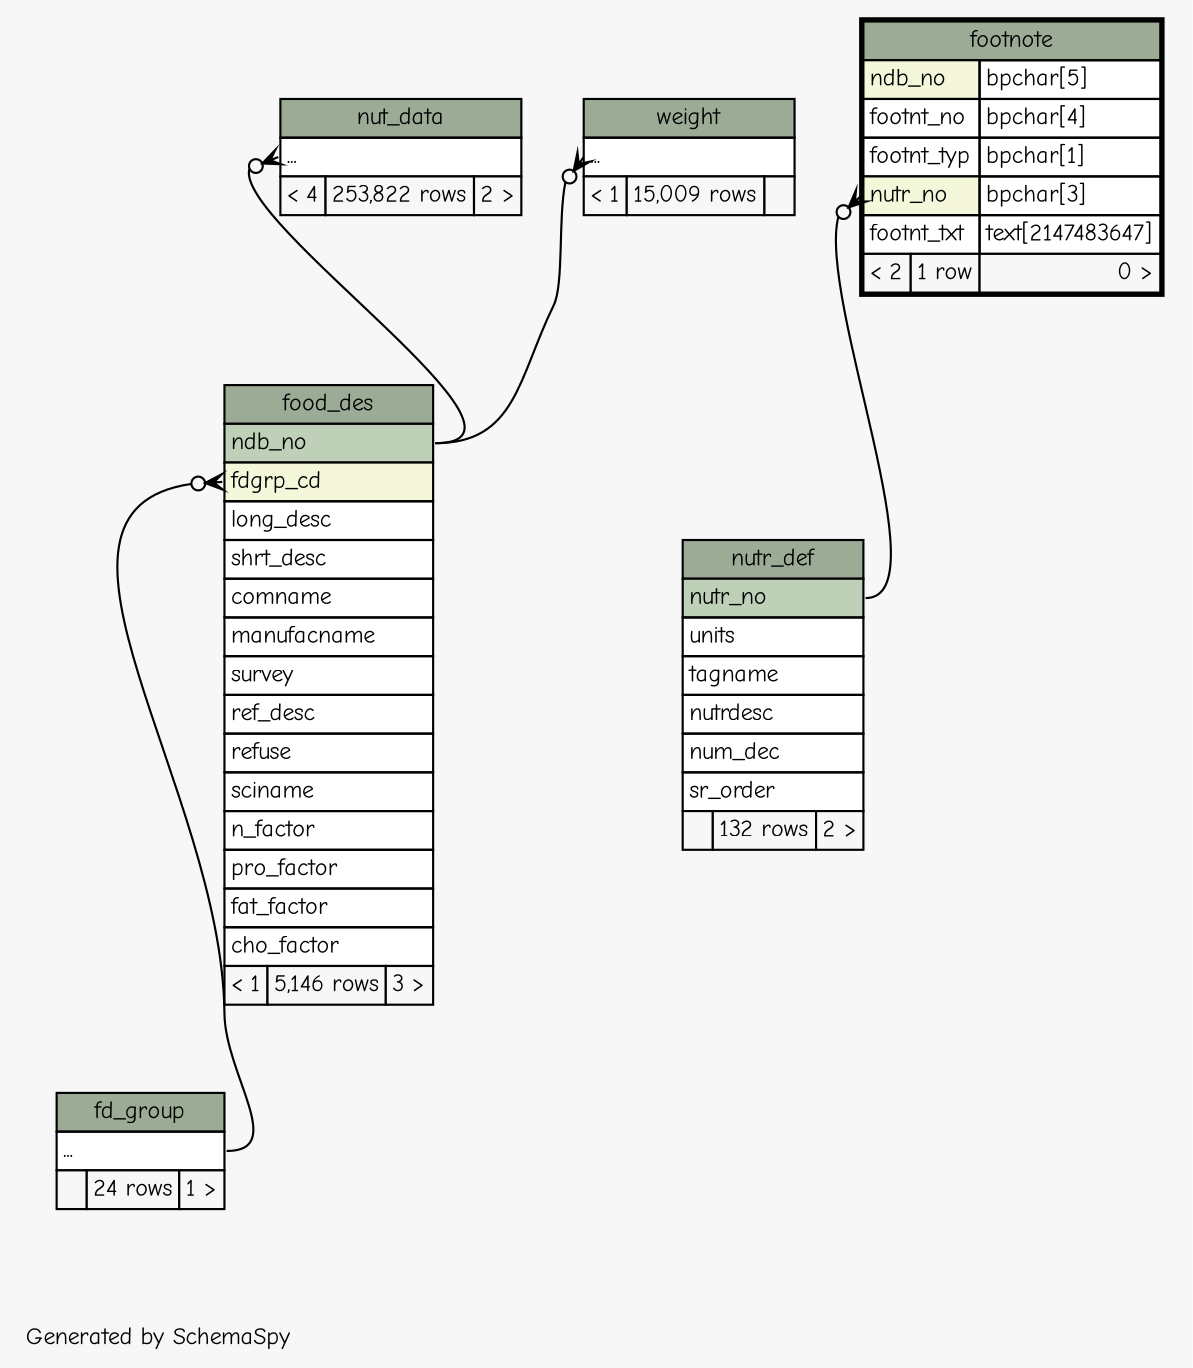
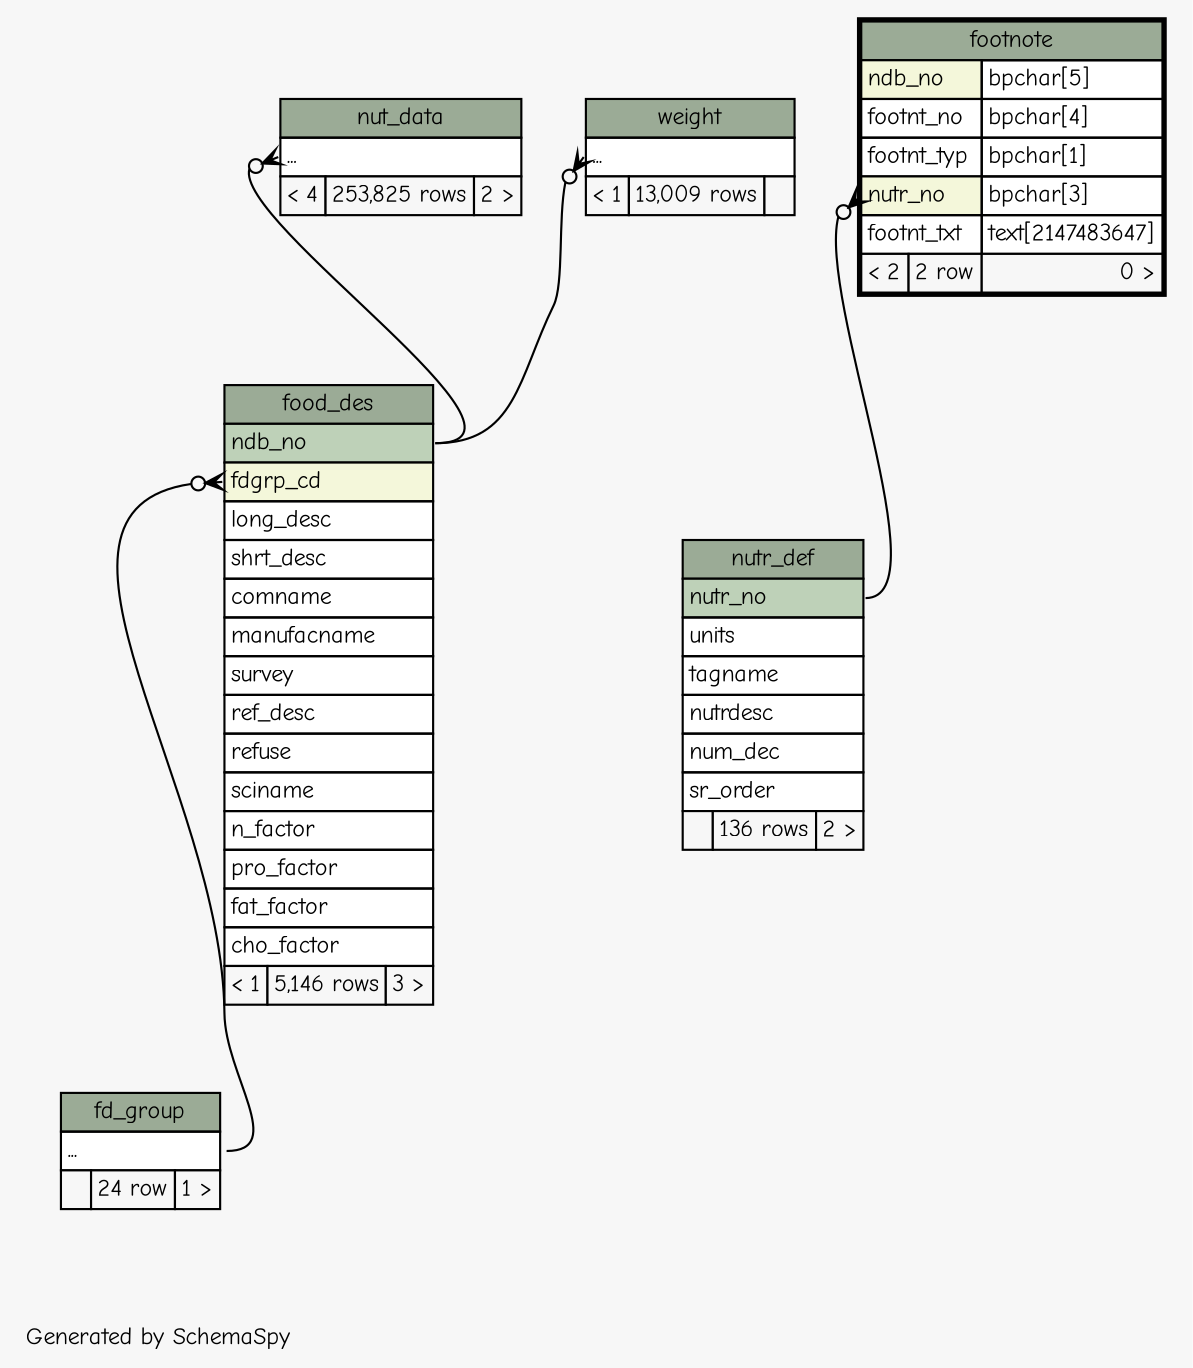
node "nut_data": text "253,822 rows" -> "253,825 rows"
node "weight": text "15,009 rows" -> "13,009 rows"
node "footnote": text "1 row" -> "2 row"
node "nutr_def": text "132 rows" -> "136 rows"
node "fd_group": text "24 rows" -> "24 row"
